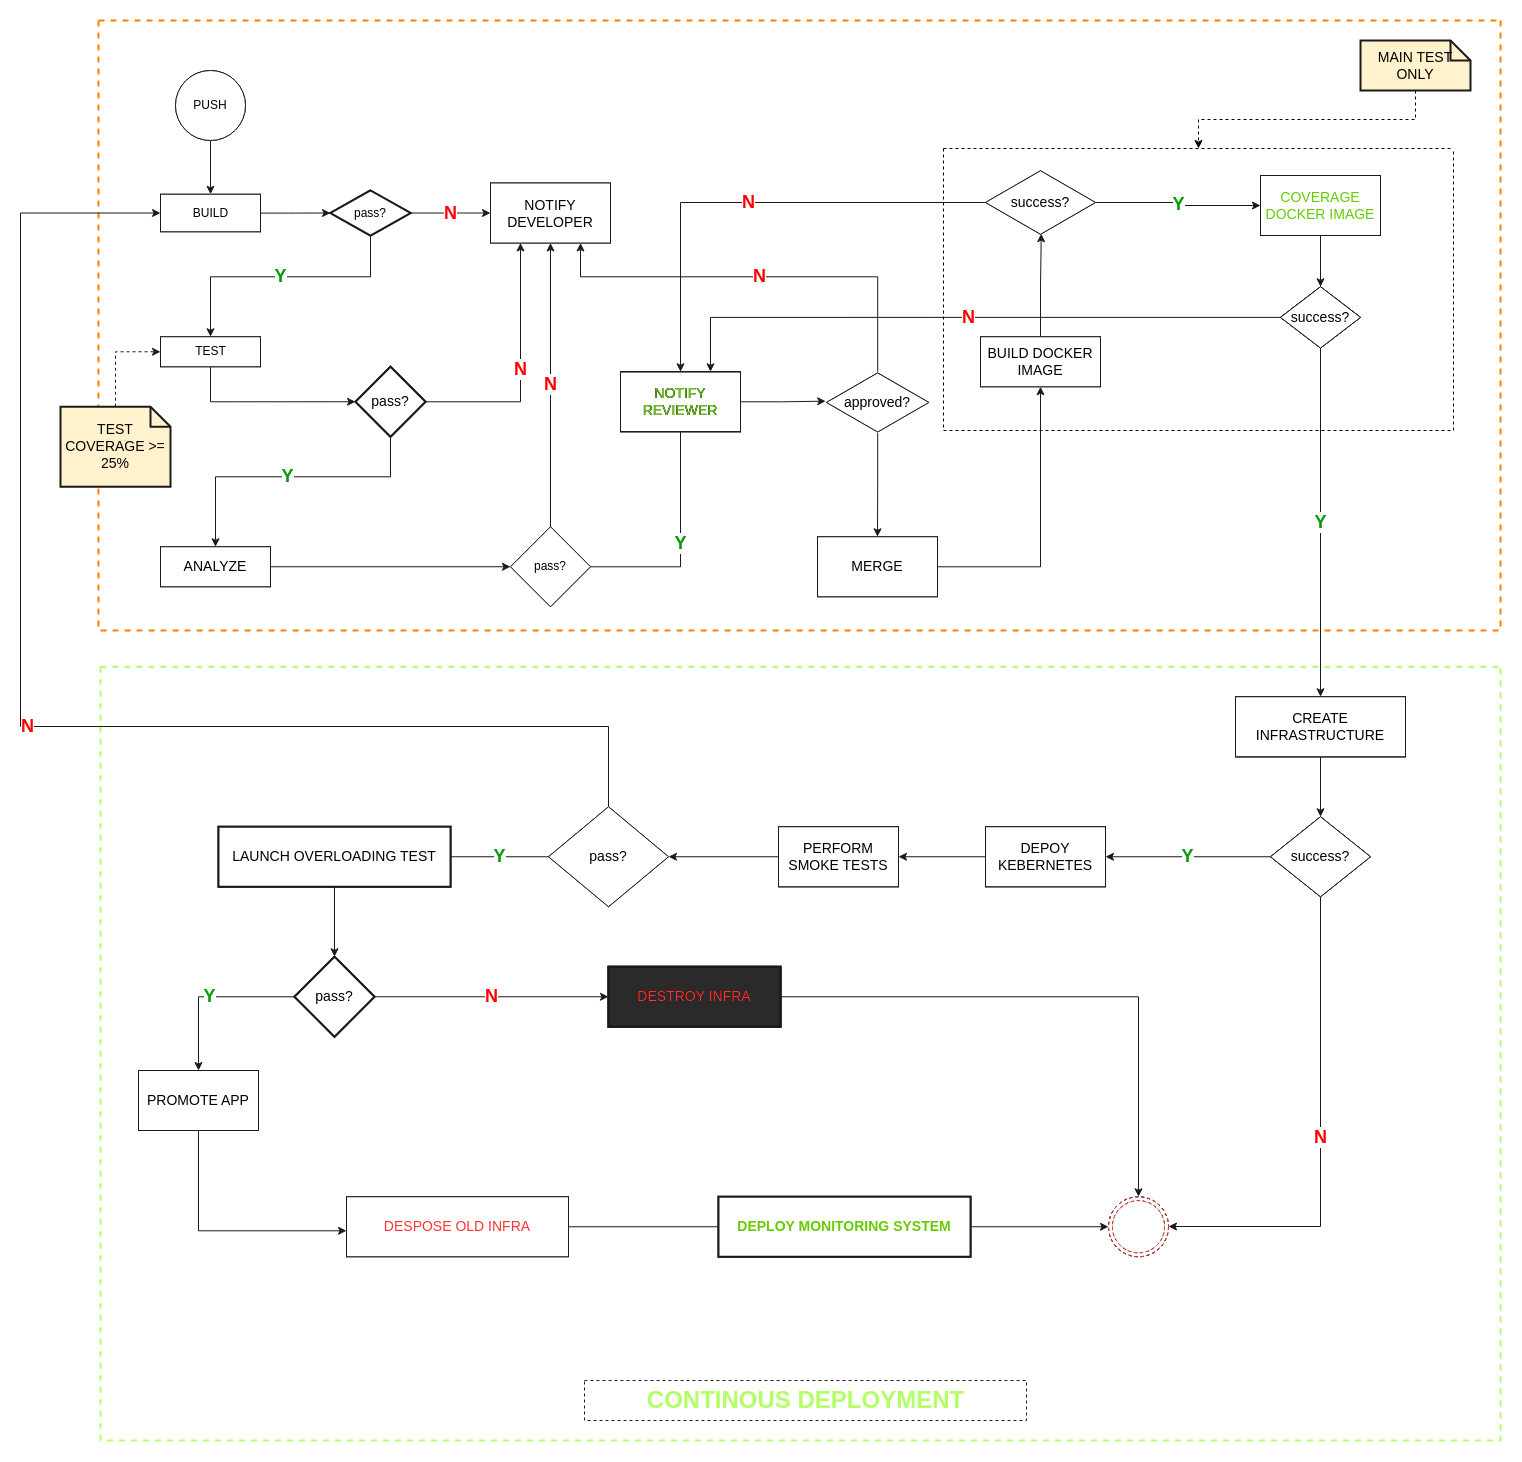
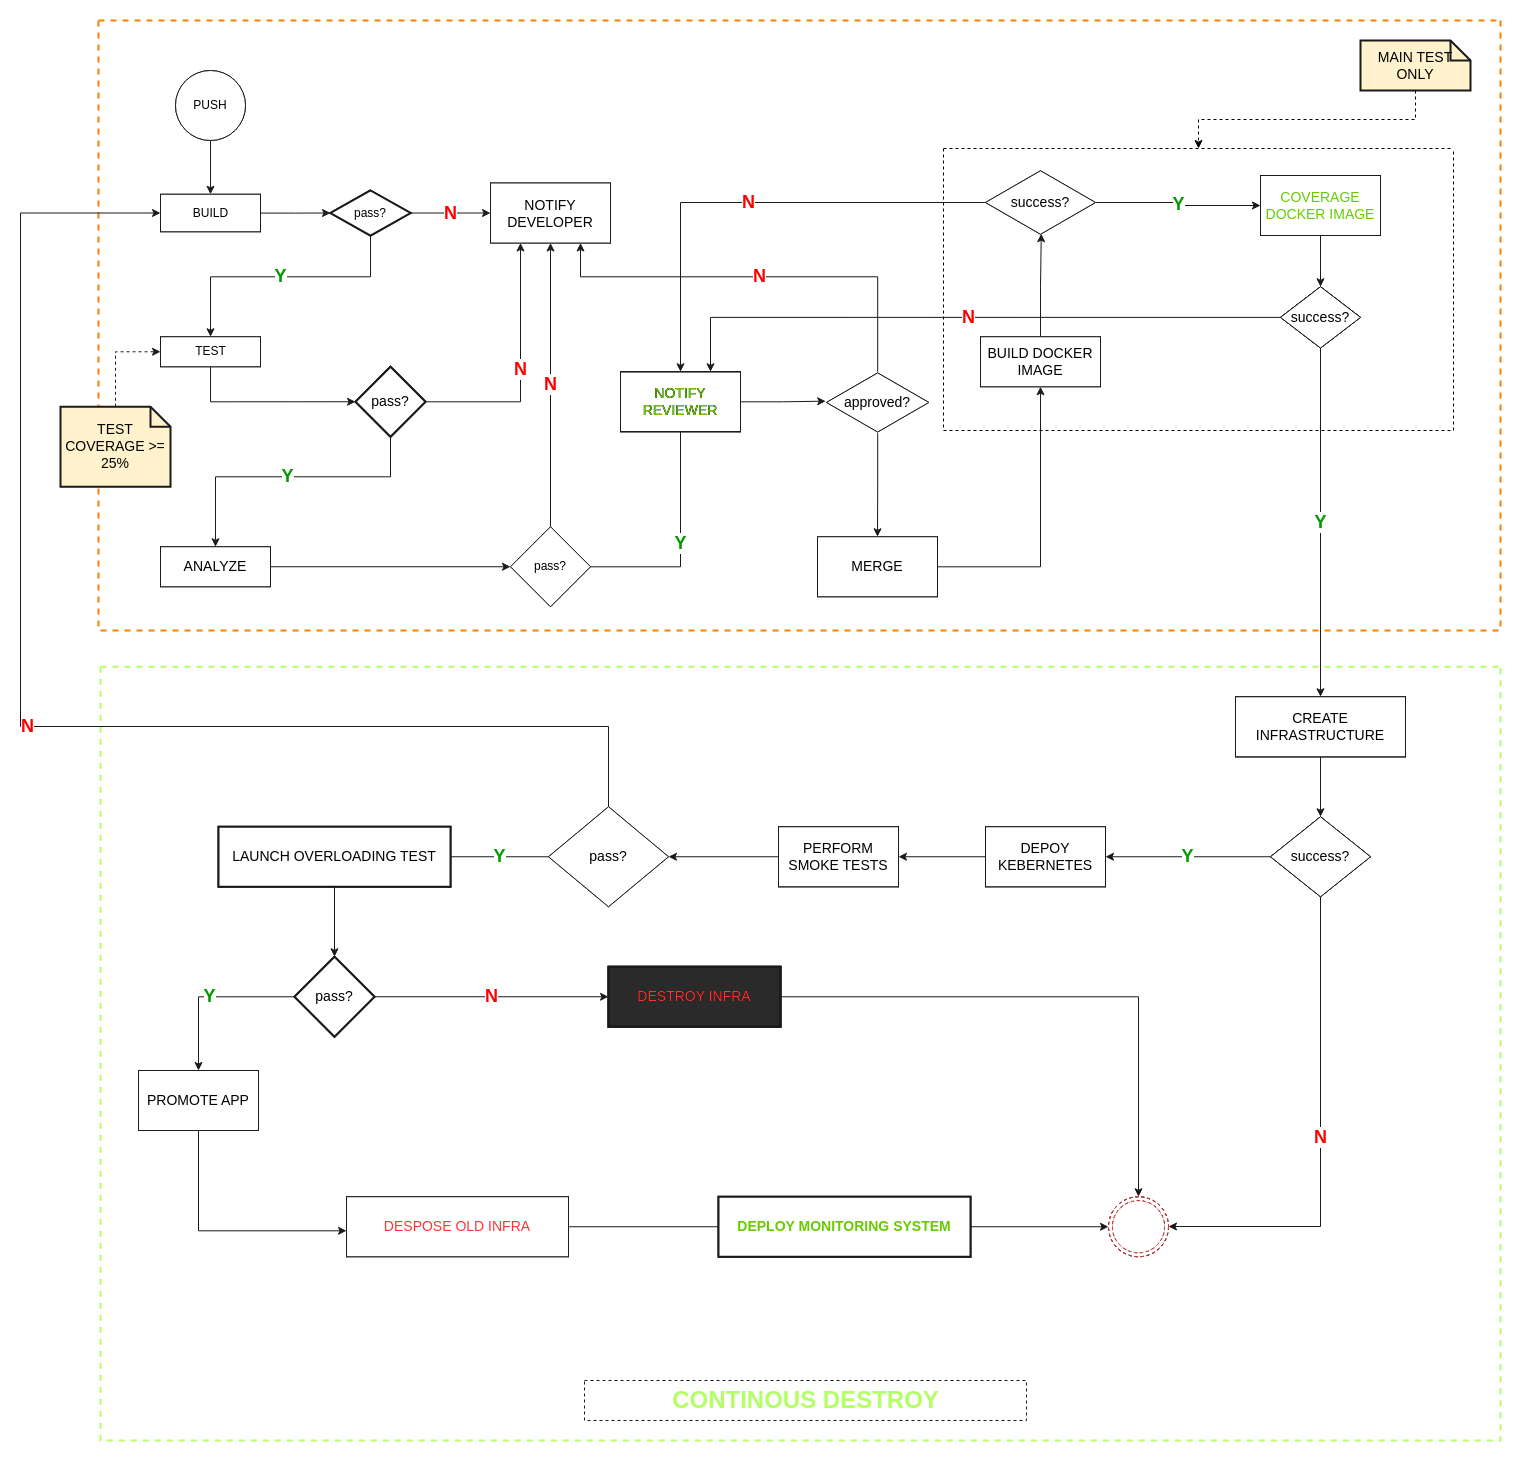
node "CONTINOUS DEPLOYMENT": label "CONTINOUS DEPLOYMENT" -> "CONTINOUS DESTROY"
